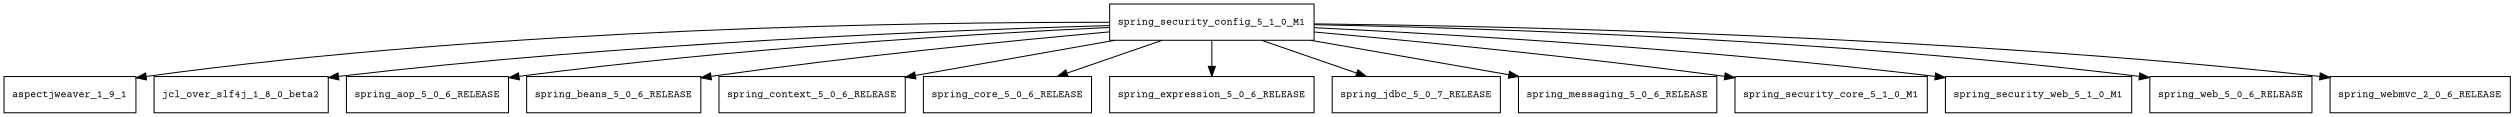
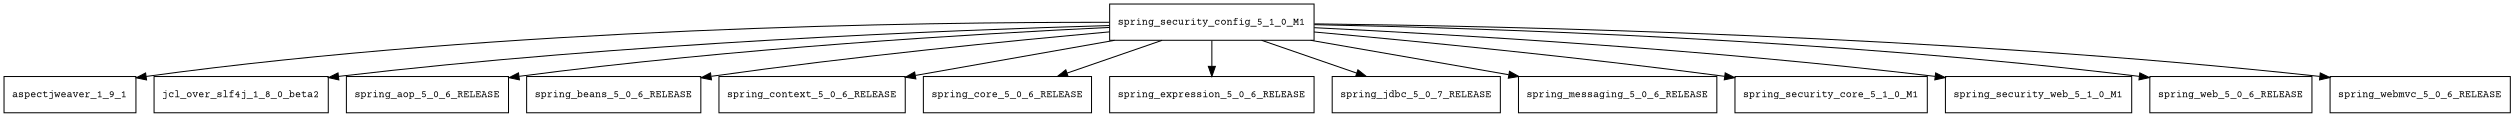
node "spring_webmvc_2_0_6_RELEASE": label "spring_webmvc_2_0_6_RELEASE" -> "spring_webmvc_5_0_6_RELEASE"
